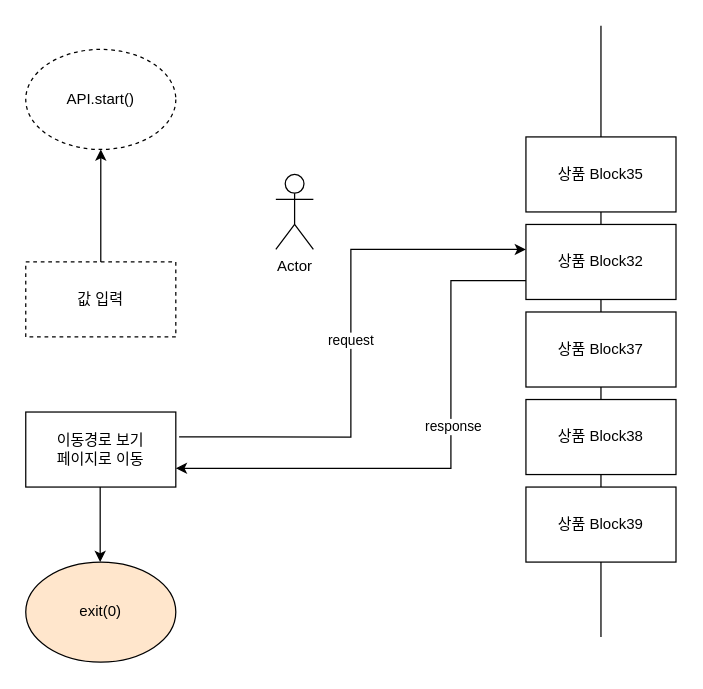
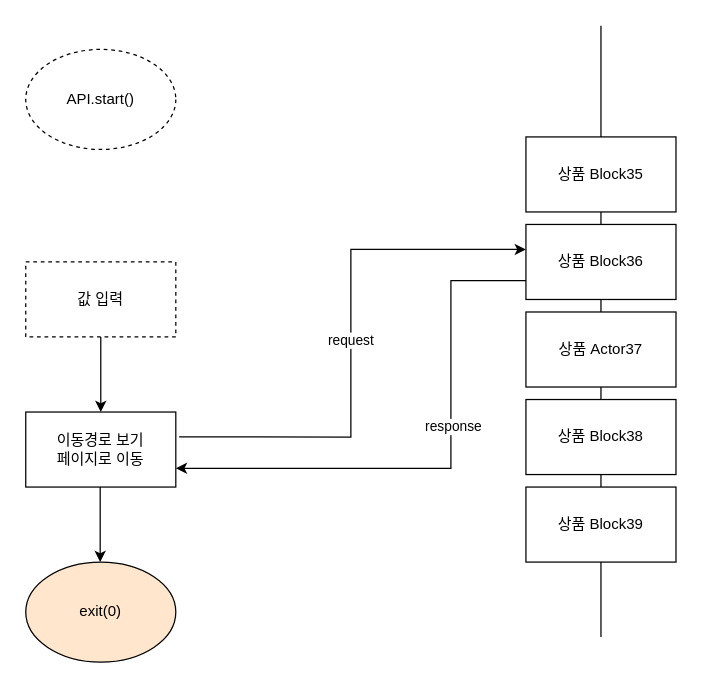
edge "값 입력" -> "API.start()": now "값 입력" -> "이동경로 보기 페이지로 이동"
node "Actor": removed
node "상품 Block32": label "상품 Block32" -> "상품 Block36"
node "상품 Block37": label "상품 Block37" -> "상품 Actor37"
